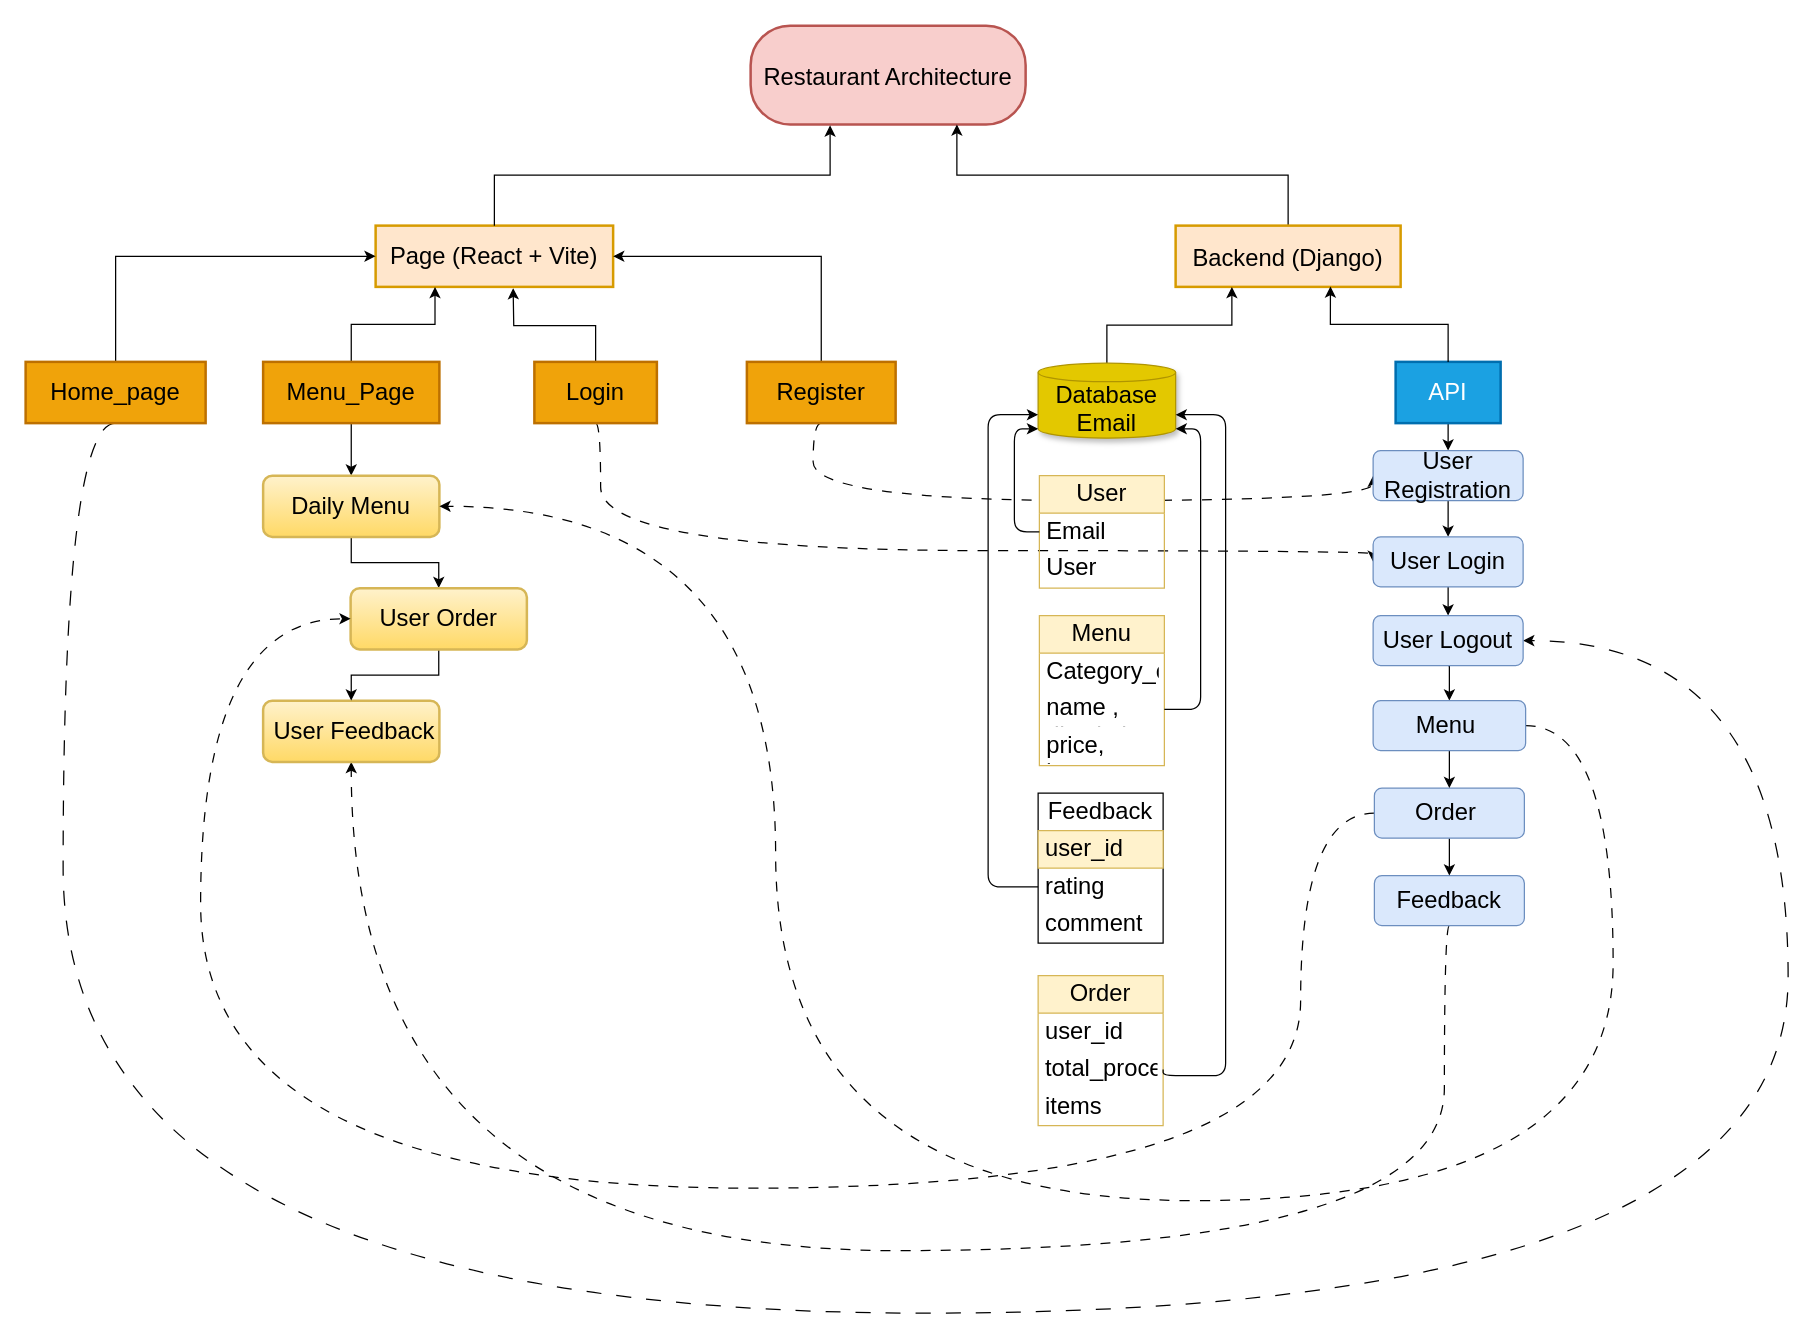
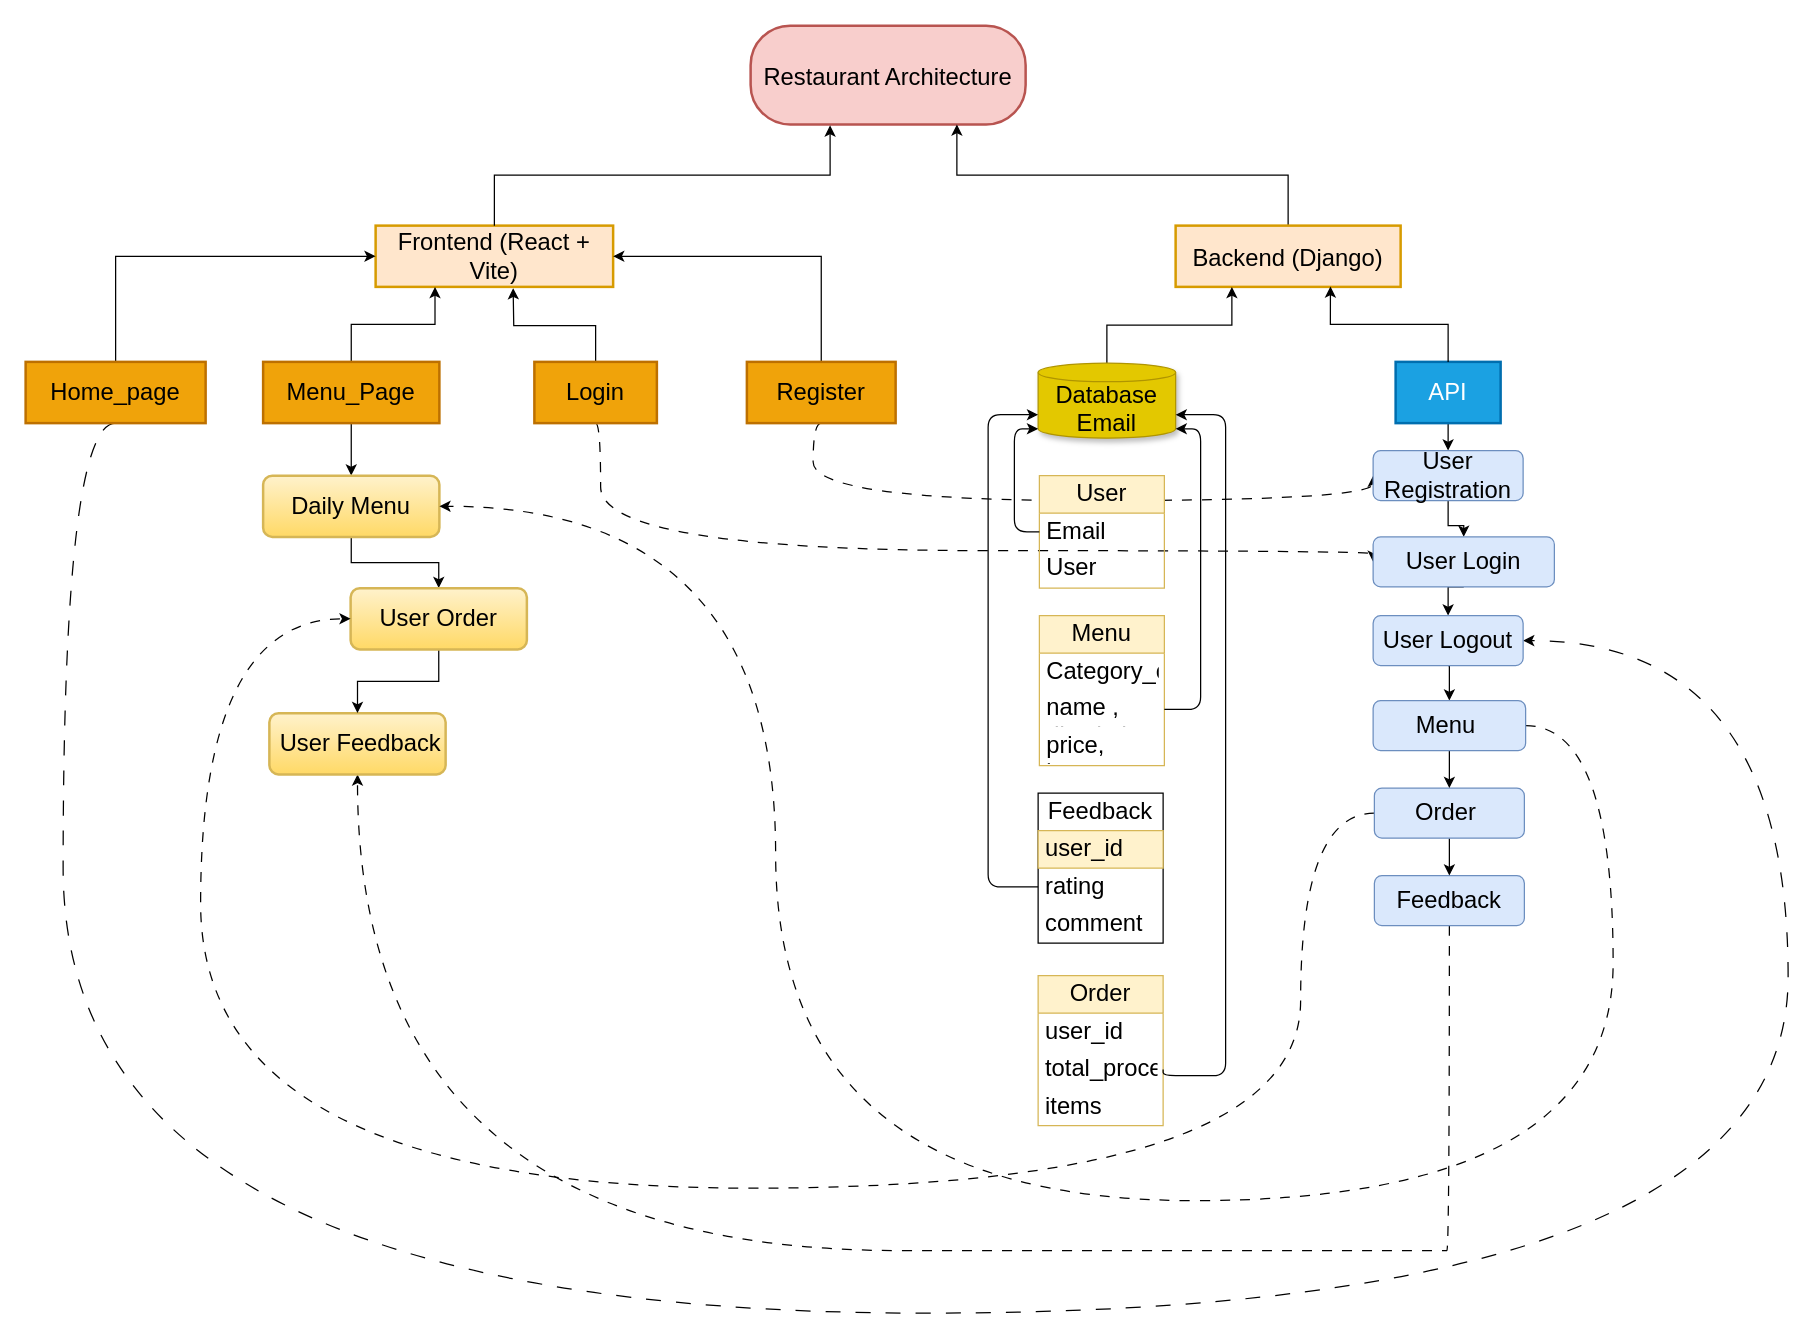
node "Page (React + Vite)": label "Page (React + Vite)" -> "Frontend (React + Vite)"
node "User Login": size 150x50 -> 181x50
node "User Feedback": moved (351, 731) -> (358, 744)
